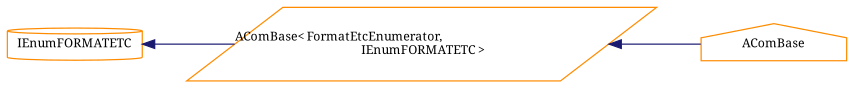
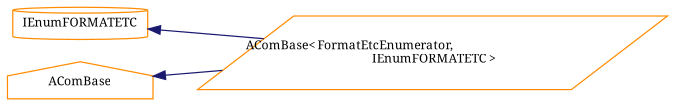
edge "AComBase" -> "AComBase< FormatEtcEnumerator, IEnumFORMATETC >": reversed
